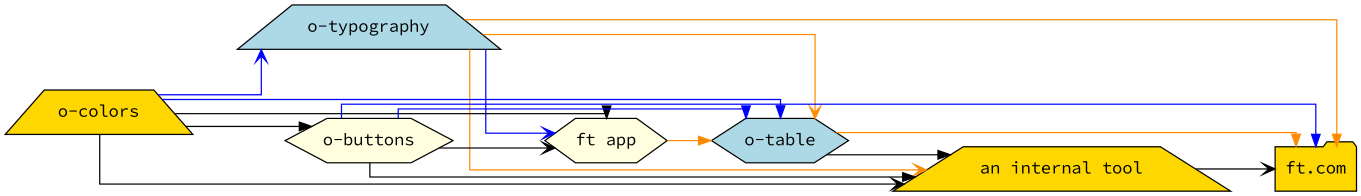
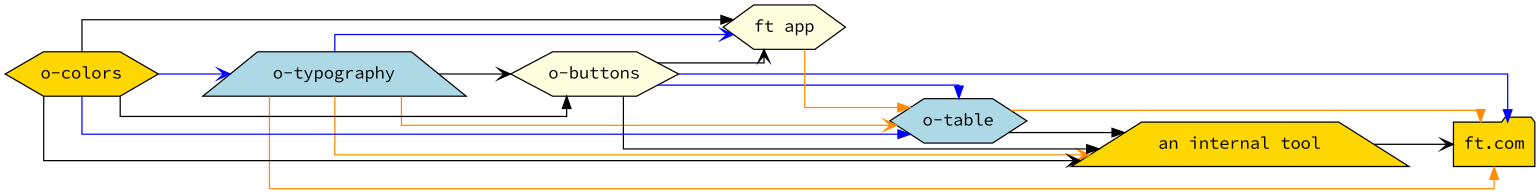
edge "o-typography" -> "o-buttons": added
node "o-colors": shape trapezium -> hexagon
